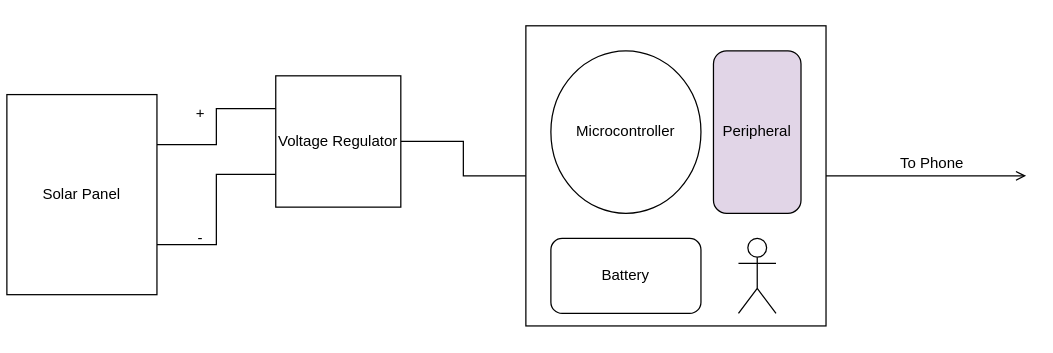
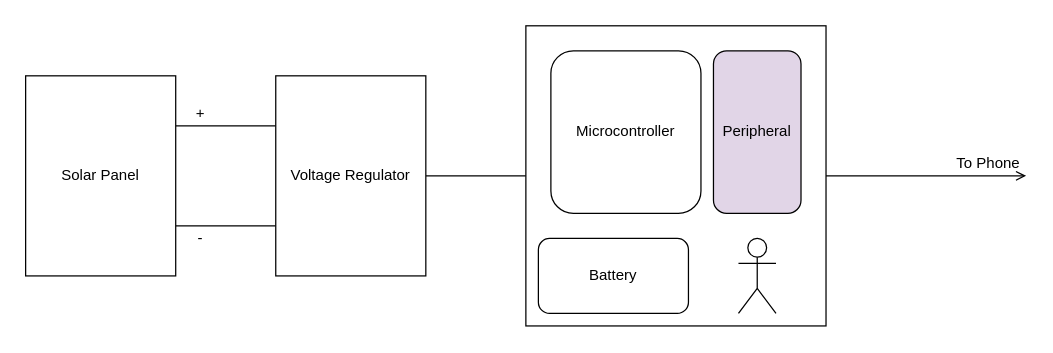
node "Microcontroller": shape ellipse -> rounded rectangle
node "Voltage Regulator": size 125x131 -> 150x200
node "To Phone": moved (932, 163) -> (988, 163)
node "Solar Panel": moved (82, 194) -> (101, 176)
node "Battery": moved (626, 276) -> (613, 276)
